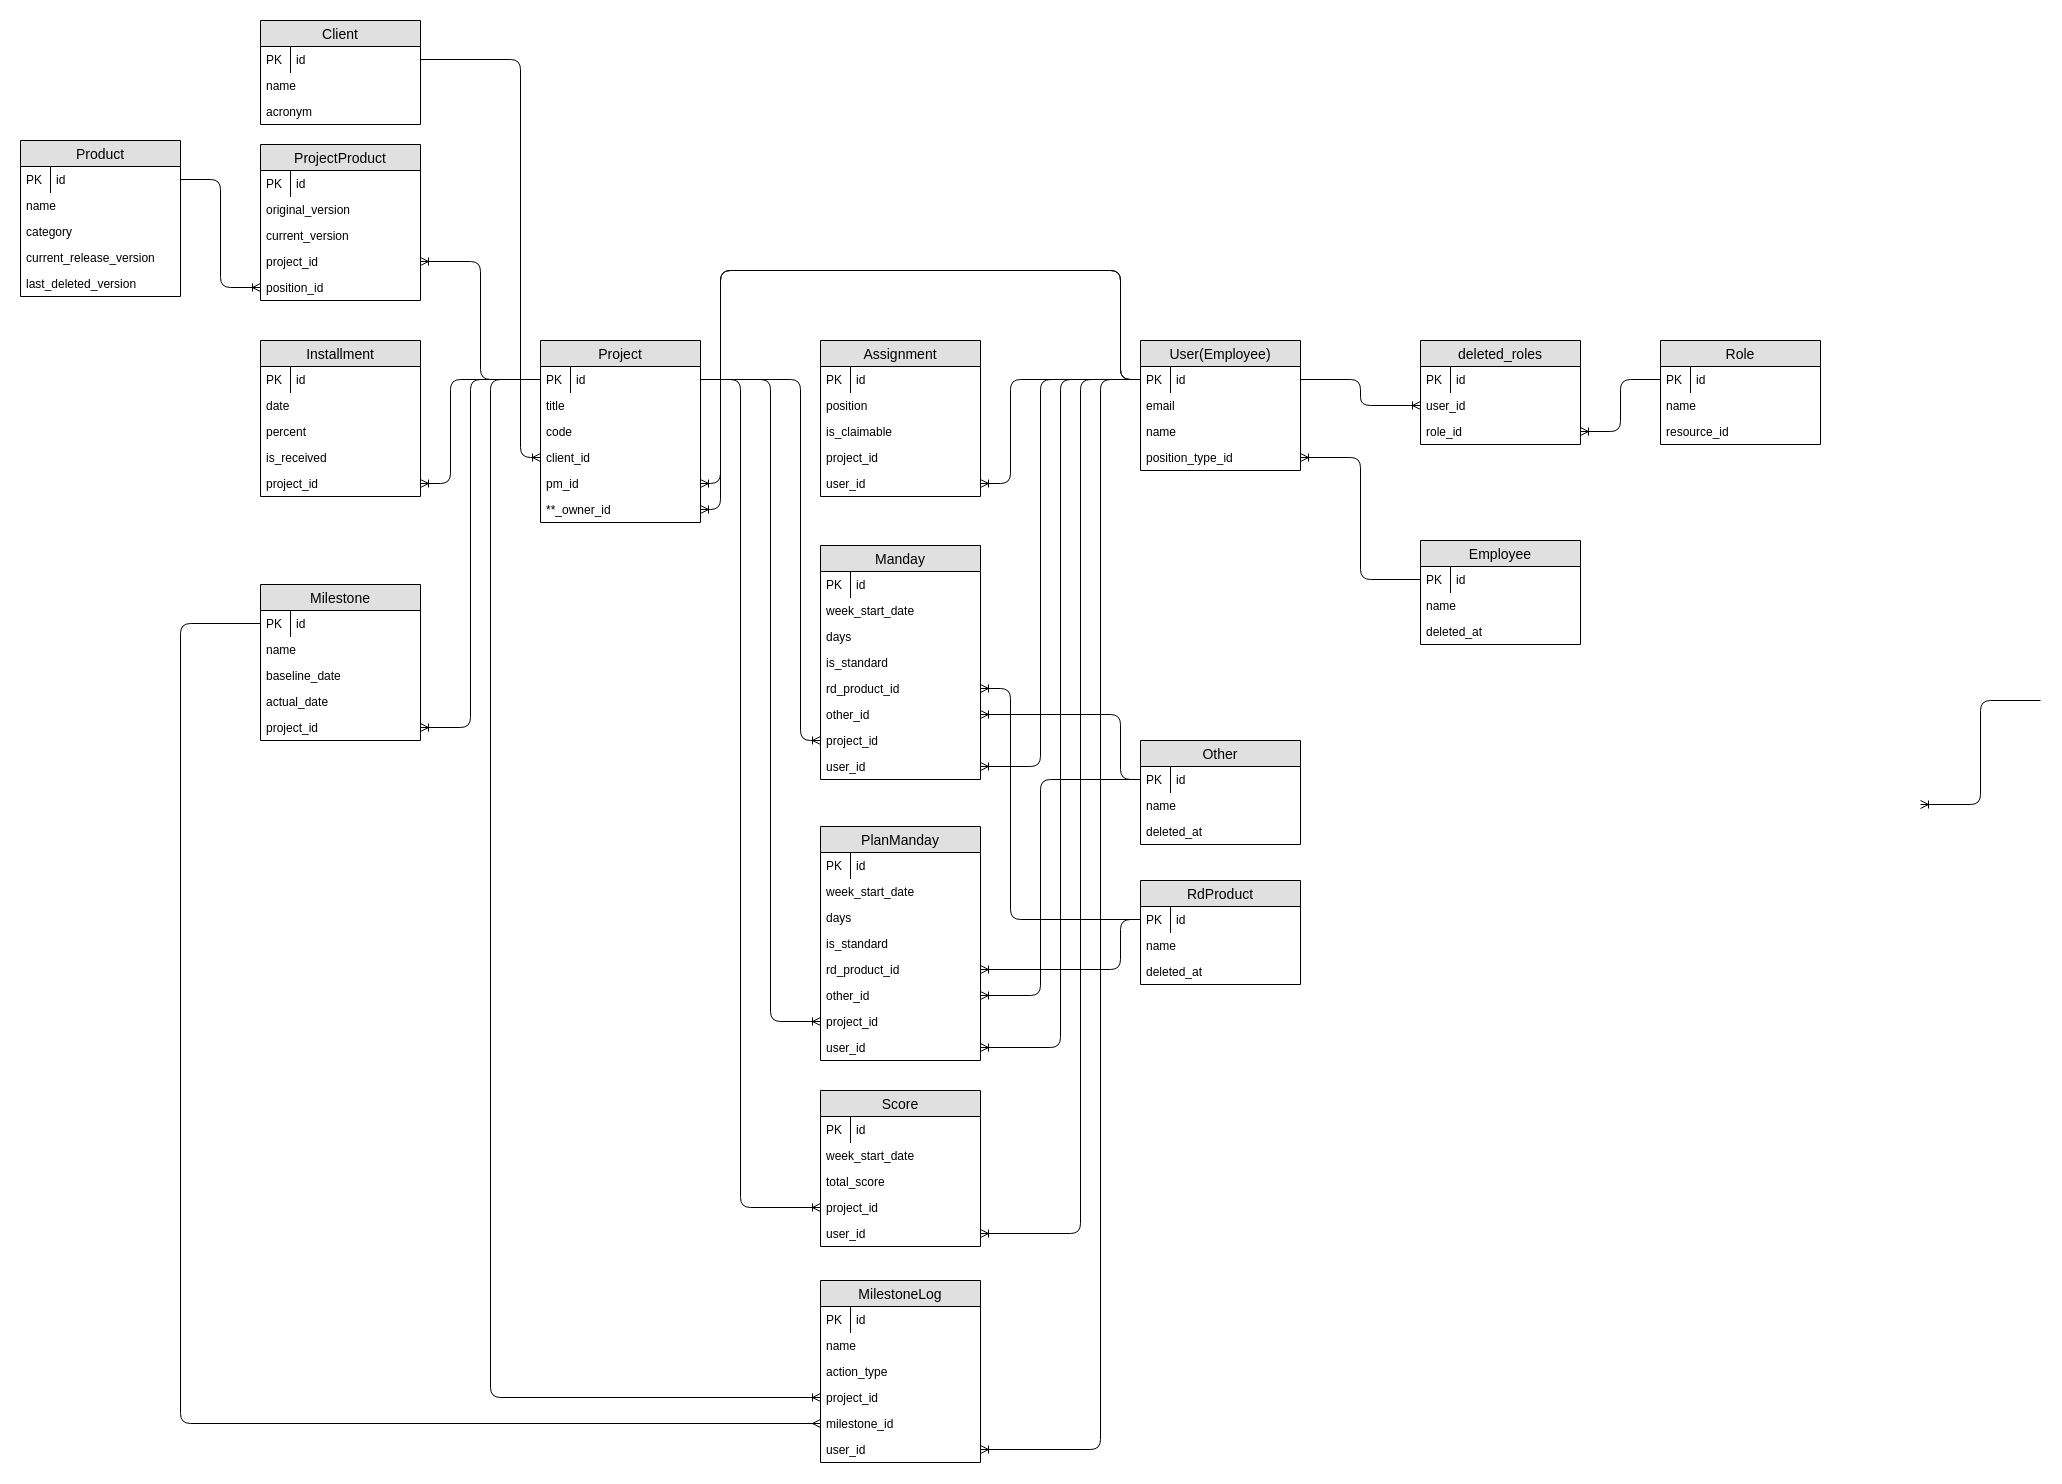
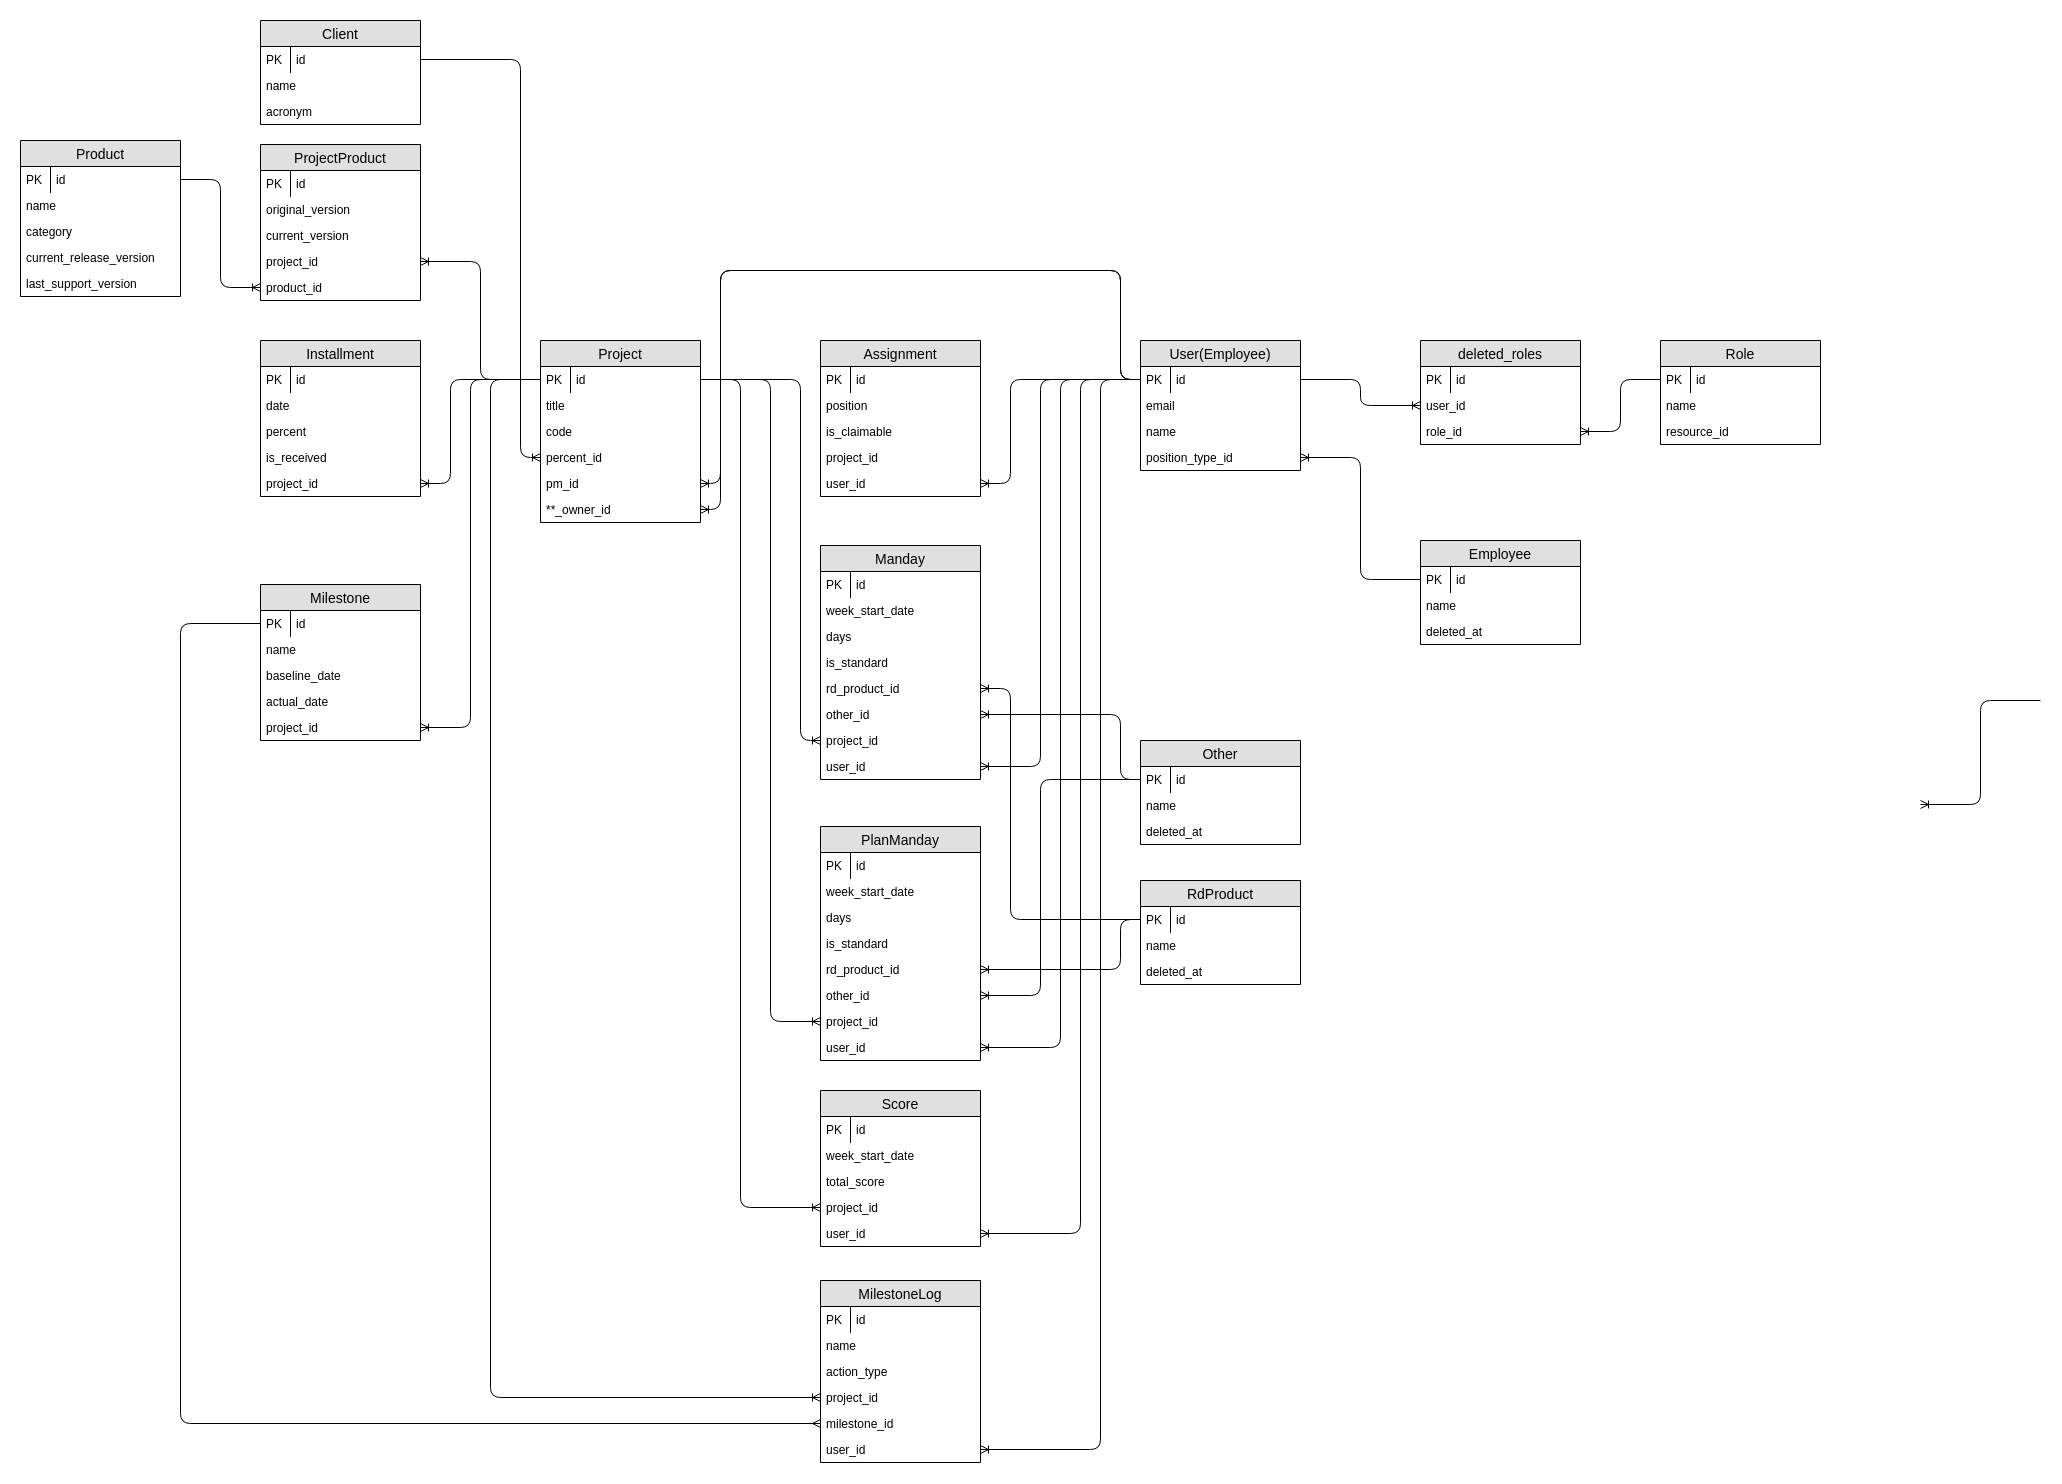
node "last_deleted_version": label "last_deleted_version" -> "last_support_version"
node "position_id": label "position_id" -> "product_id"
node "client_id": label "client_id" -> "percent_id"
